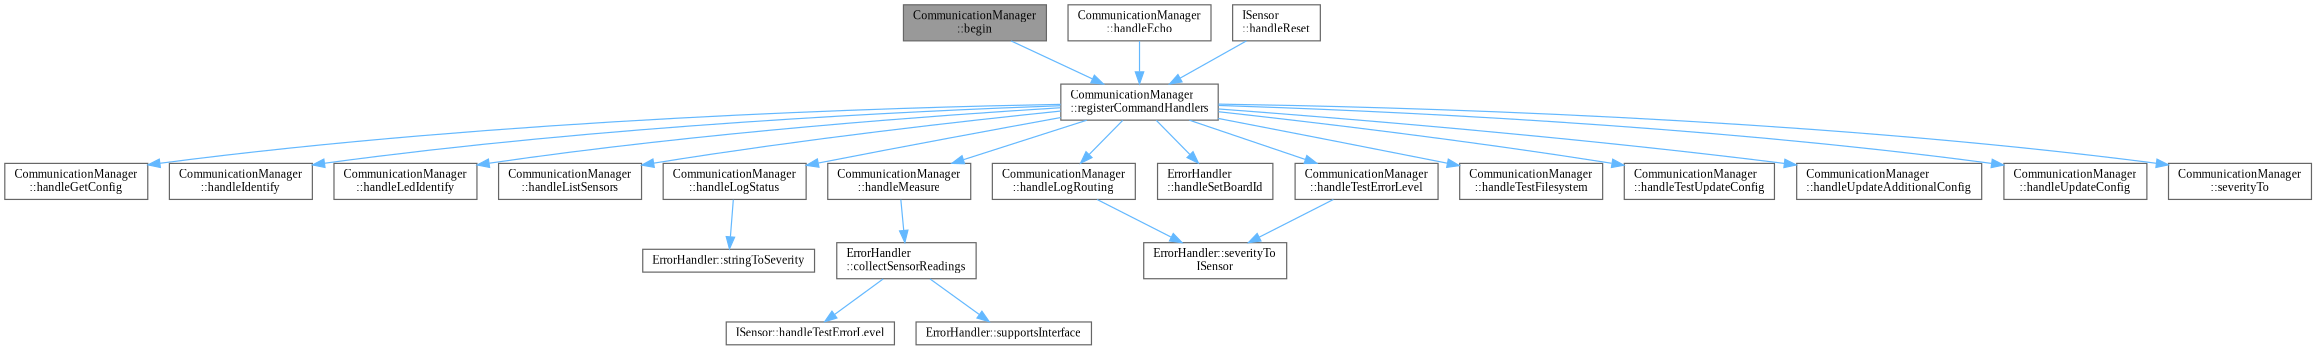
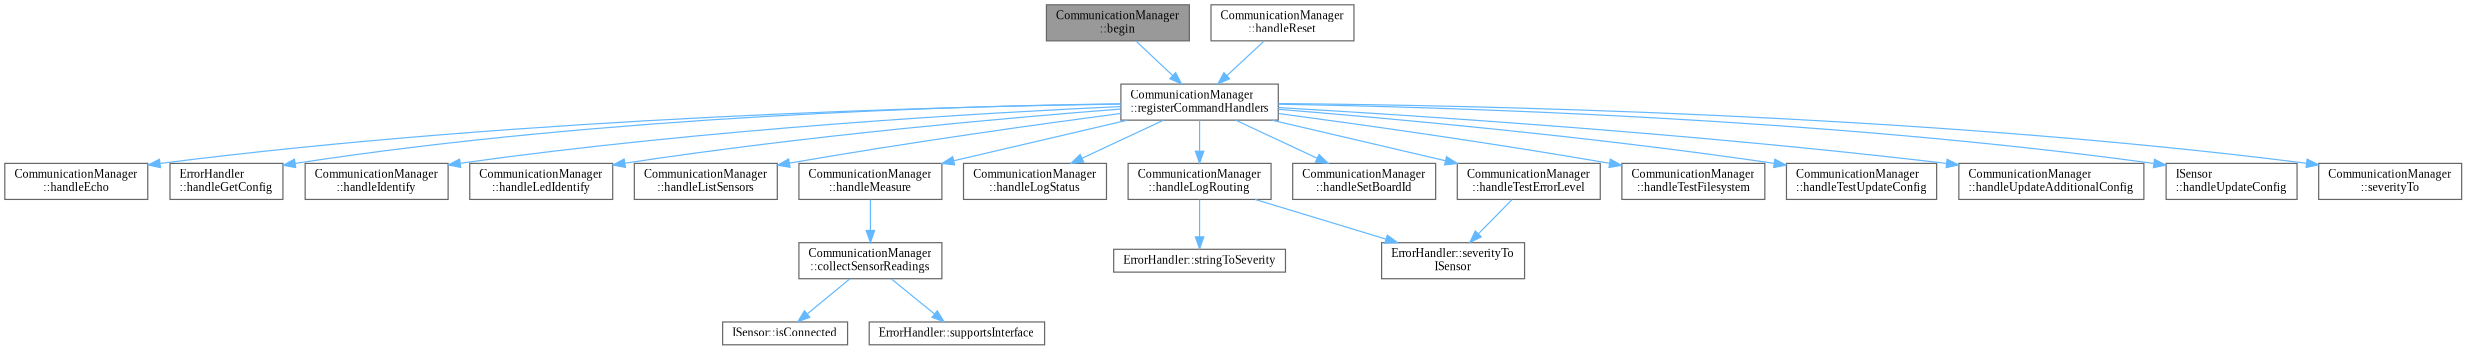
node "ISensor ::handleReset": label "ISensor ::handleReset" -> "CommunicationManager ::handleReset"
edge "CommunicationManager ::handleEcho" -> "CommunicationManager ::registerCommandHandlers": reversed
node "CommunicationManager ::handleGetConfig": label "CommunicationManager ::handleGetConfig" -> "ErrorHandler ::handleGetConfig"
node "ErrorHandler ::handleSetBoardId": label "ErrorHandler ::handleSetBoardId" -> "CommunicationManager ::handleSetBoardId"
node "CommunicationManager ::handleUpdateConfig": label "CommunicationManager ::handleUpdateConfig" -> "ISensor ::handleUpdateConfig"
edge "CommunicationManager ::handleLogStatus" -> "ErrorHandler::stringToSeverity": now "CommunicationManager ::handleLogRouting" -> "ErrorHandler::stringToSeverity"
node "ErrorHandler ::collectSensorReadings": label "ErrorHandler ::collectSensorReadings" -> "CommunicationManager ::collectSensorReadings"
node "ISensor::handleTestErrorLevel": label "ISensor::handleTestErrorLevel" -> "ISensor::isConnected"
